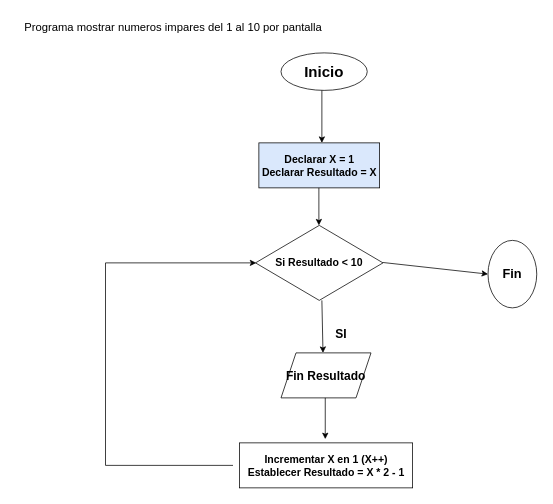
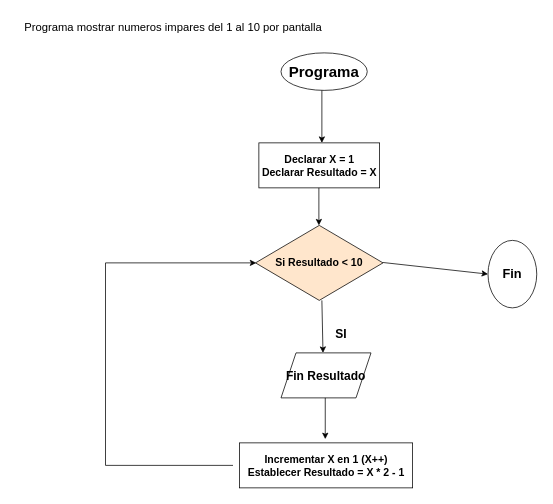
node "Inicio": label "Inicio" -> "Programa"
node "Declarar X = 1 Declarar Resultado = X": fillcolor #dae8fc -> #ffffff
node "Si Resultado < 10": fillcolor #ffffff -> #ffe6cc
